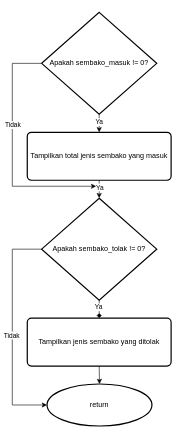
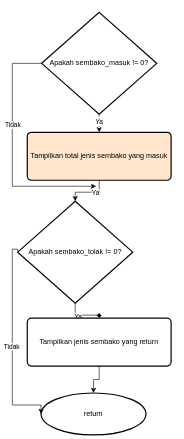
edge "Apakah sembako_masuk != 0?" -> "Tampilkan total jenis sembako yang masuk": style solid -> dashed
node "Tampilkan total jenis sembako yang masuk": fillcolor #ffffff -> #ffe6cc
node "Apakah sembako_tolak != 0?": moved (99, 249) -> (75, 252)
node "Tampilkan jenis sembako yang ditolak": label "Tampilkan jenis sembako yang ditolak" -> "Tampilkan jenis sembako yang return"
node "return": moved (100, 405) -> (94, 414)
